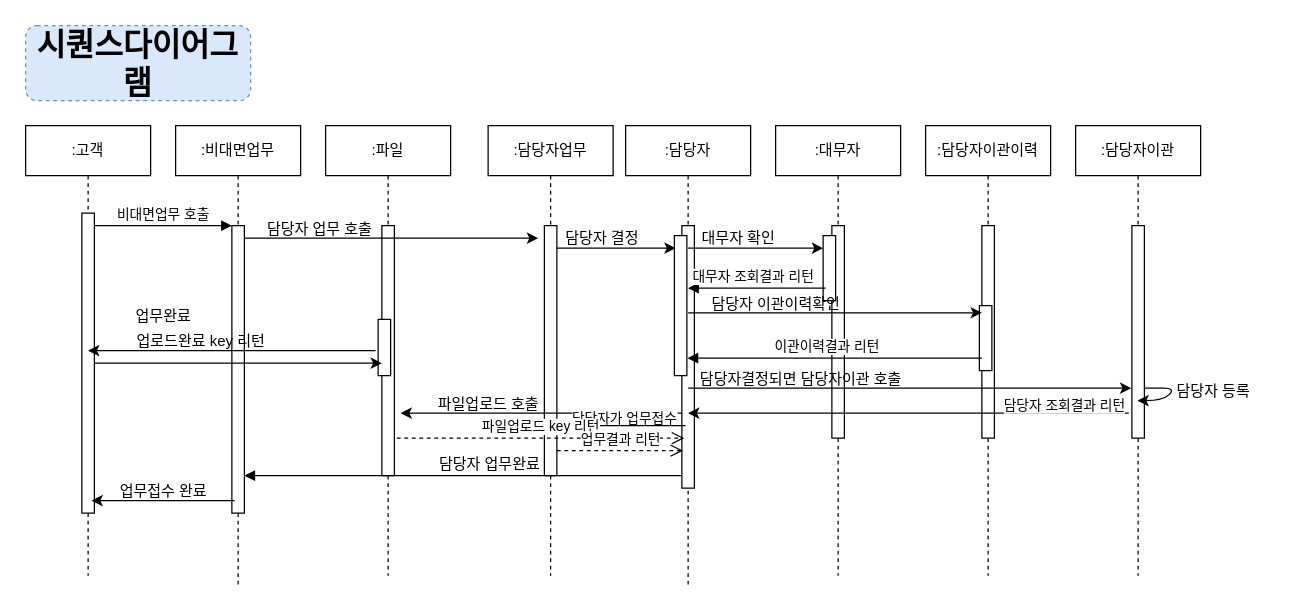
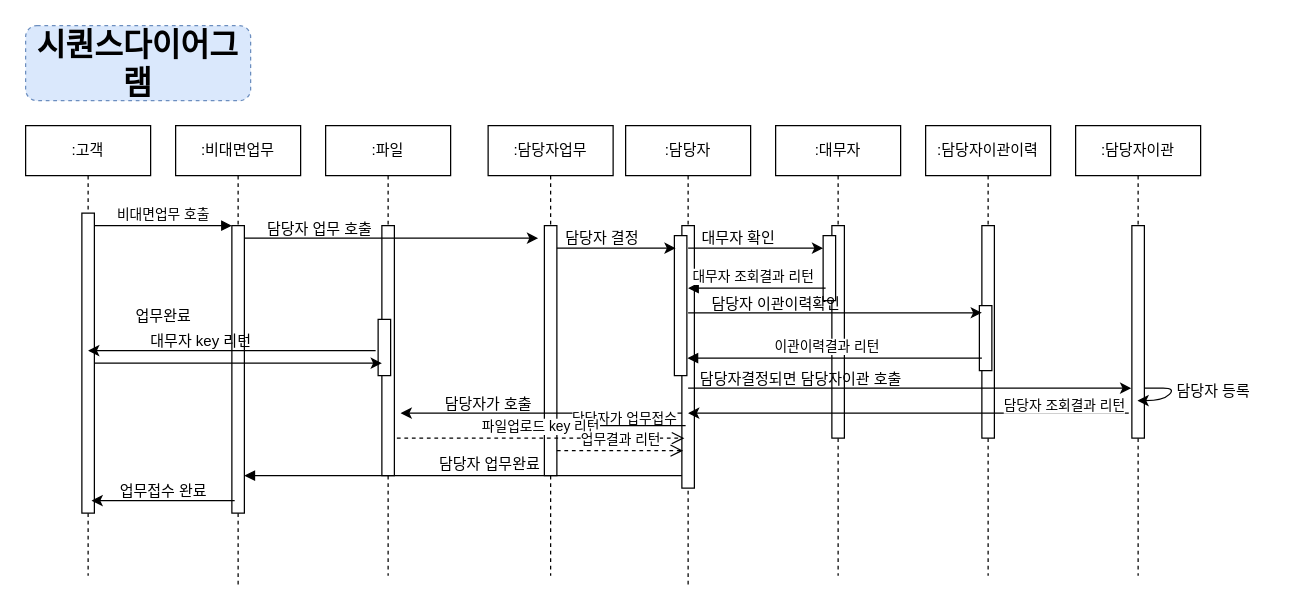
node "업로드완료 key 리턴": label "업로드완료 key 리턴" -> "대무자 key 리턴"
node "파일업로드 호출": label "파일업로드 호출" -> "담당자가 호출"
